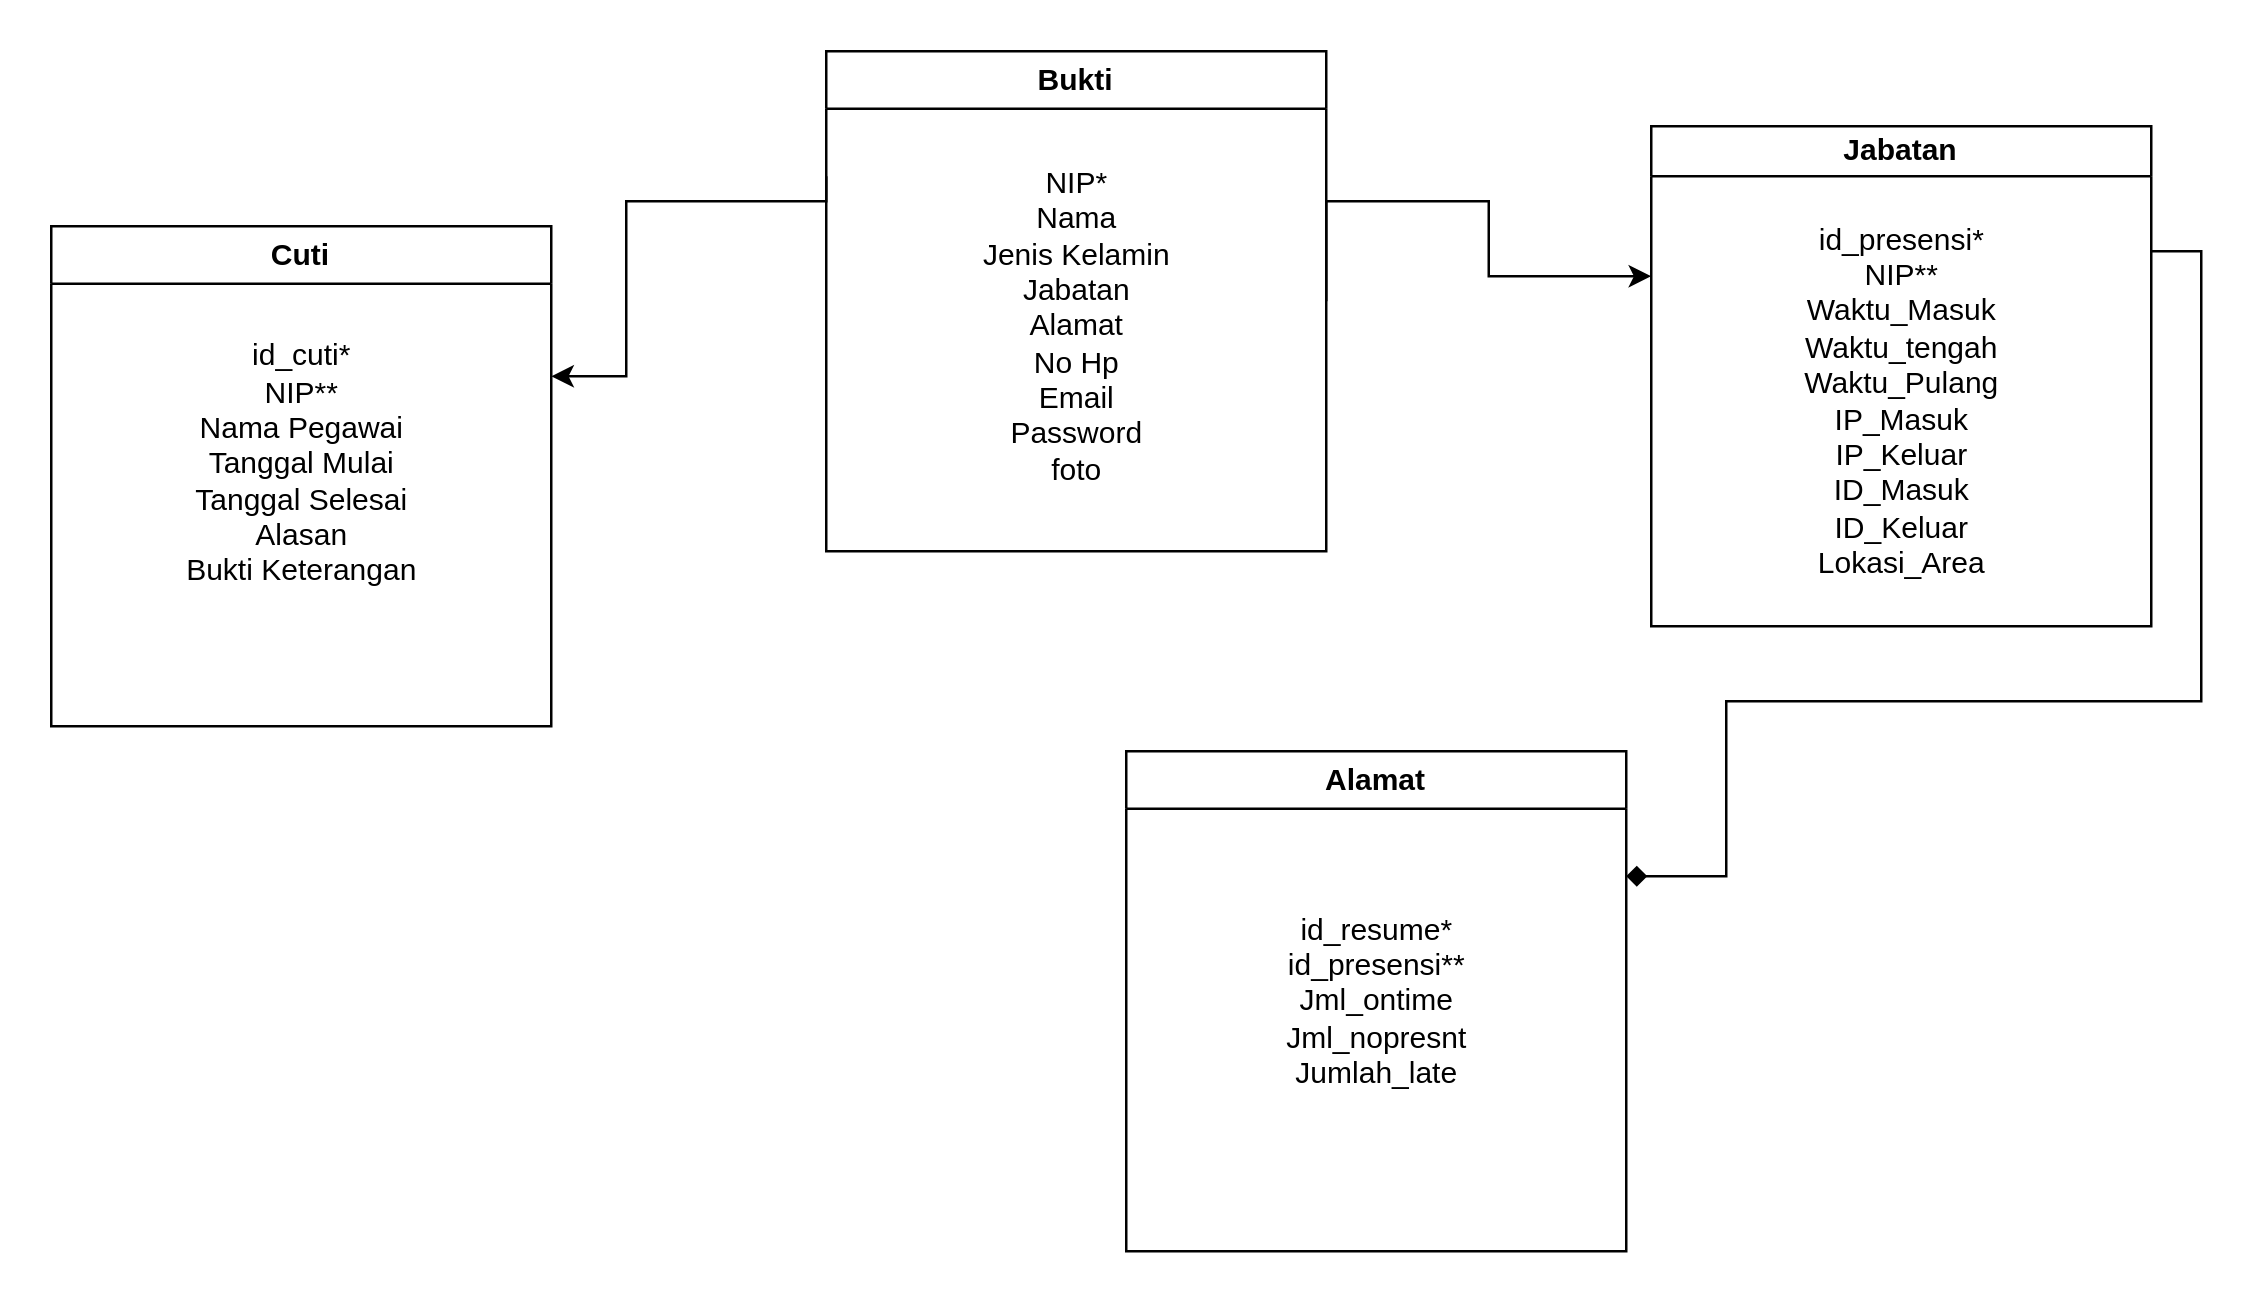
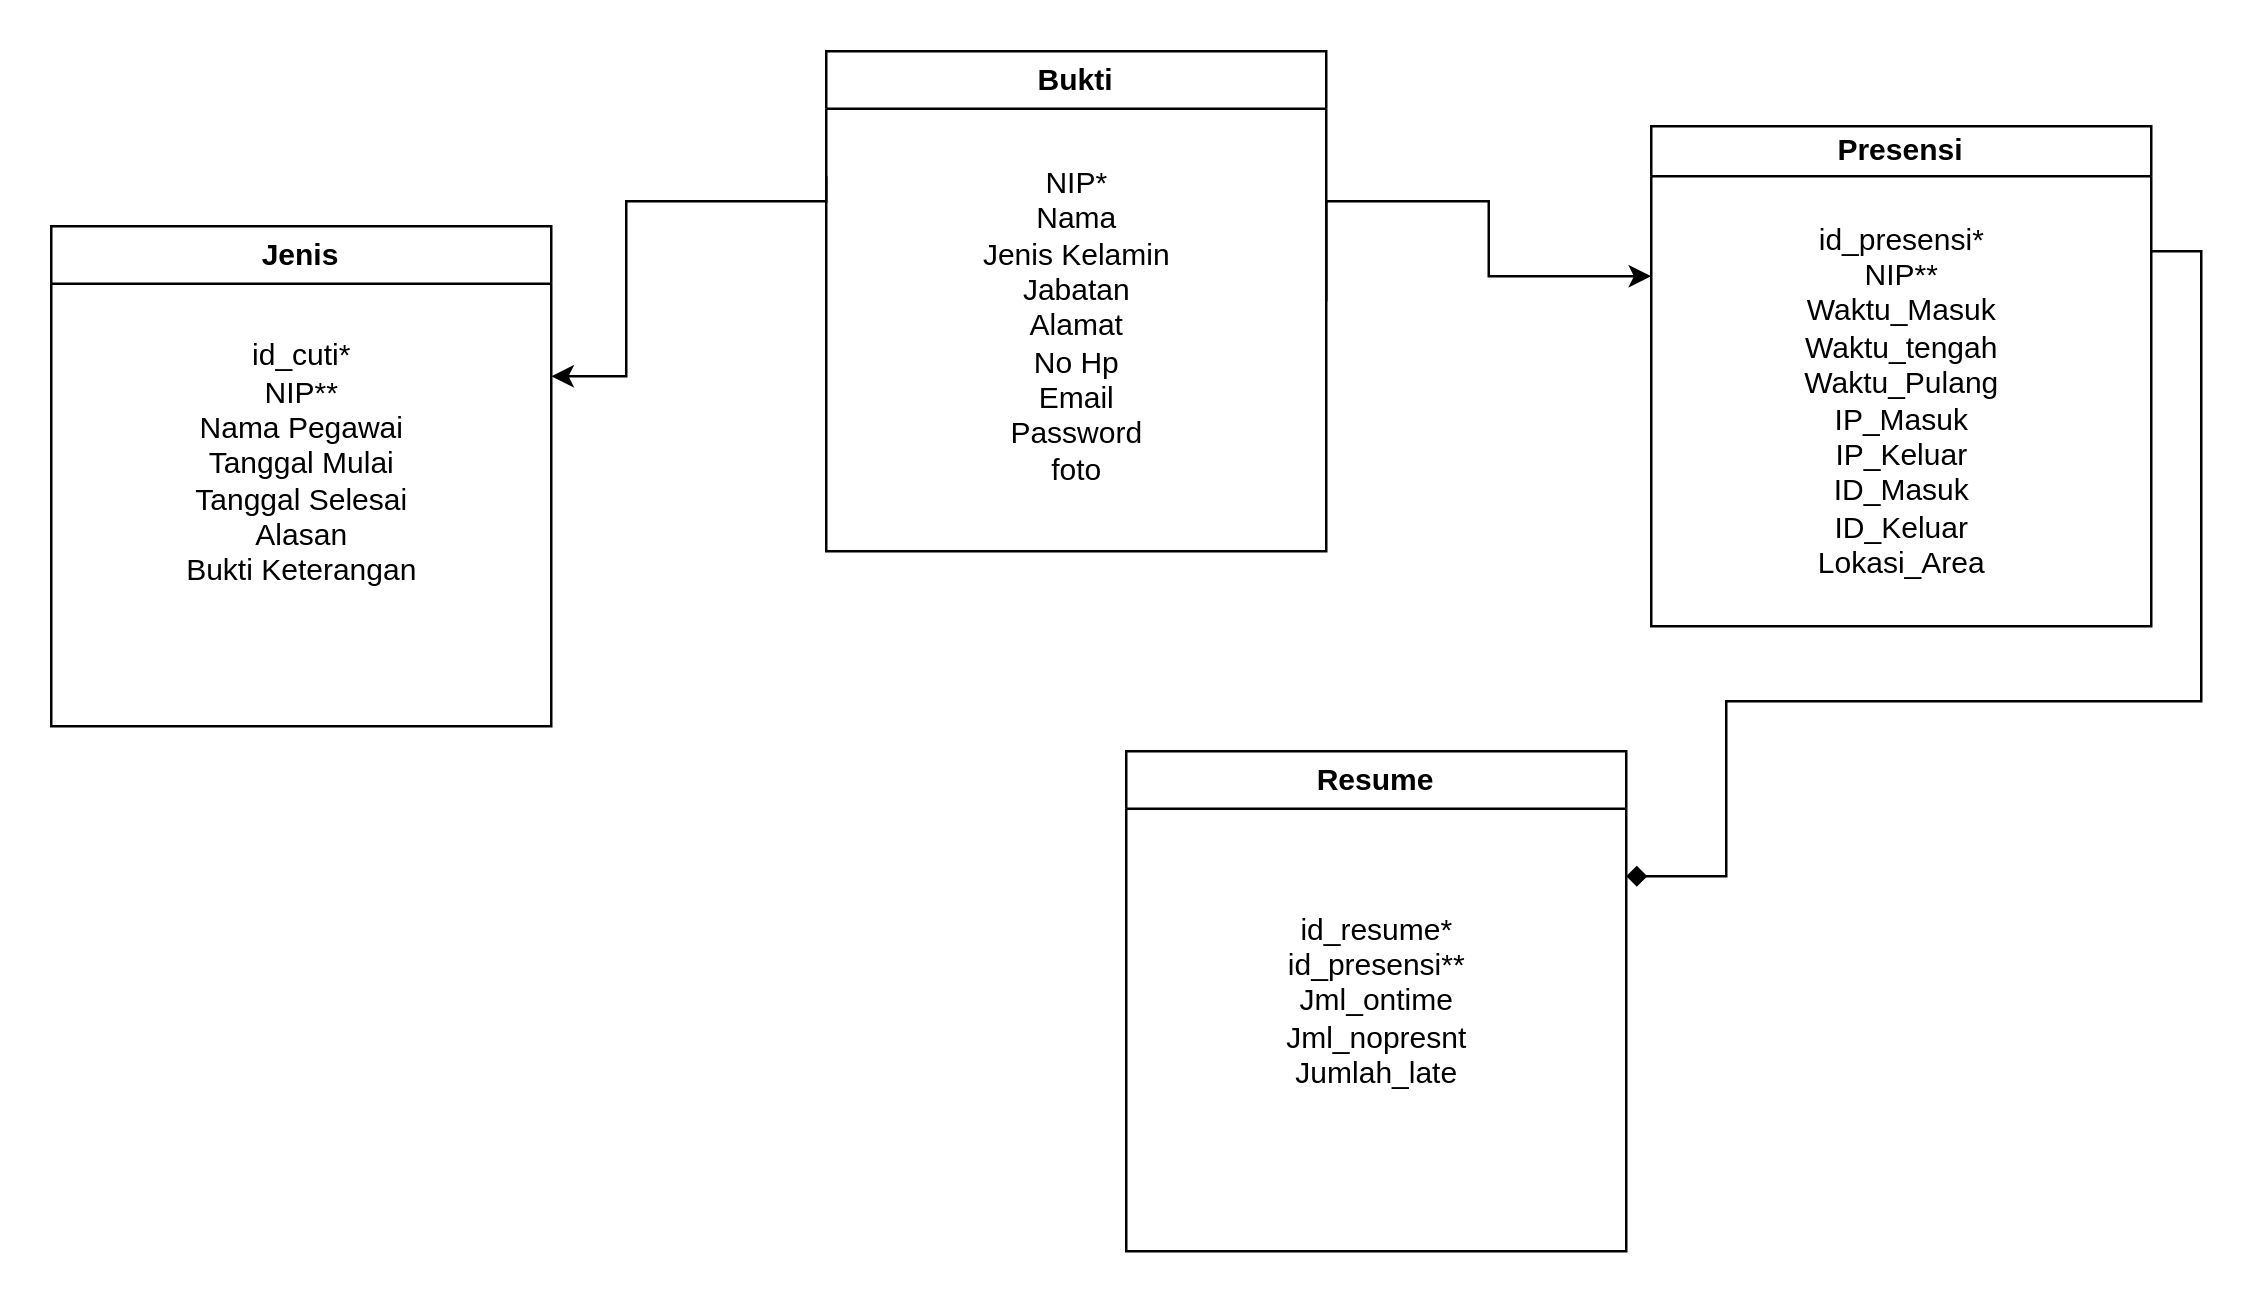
node "Jabatan": label "Jabatan" -> "Presensi"
node "Cuti": label "Cuti" -> "Jenis"
node "Alamat": label "Alamat" -> "Resume"
